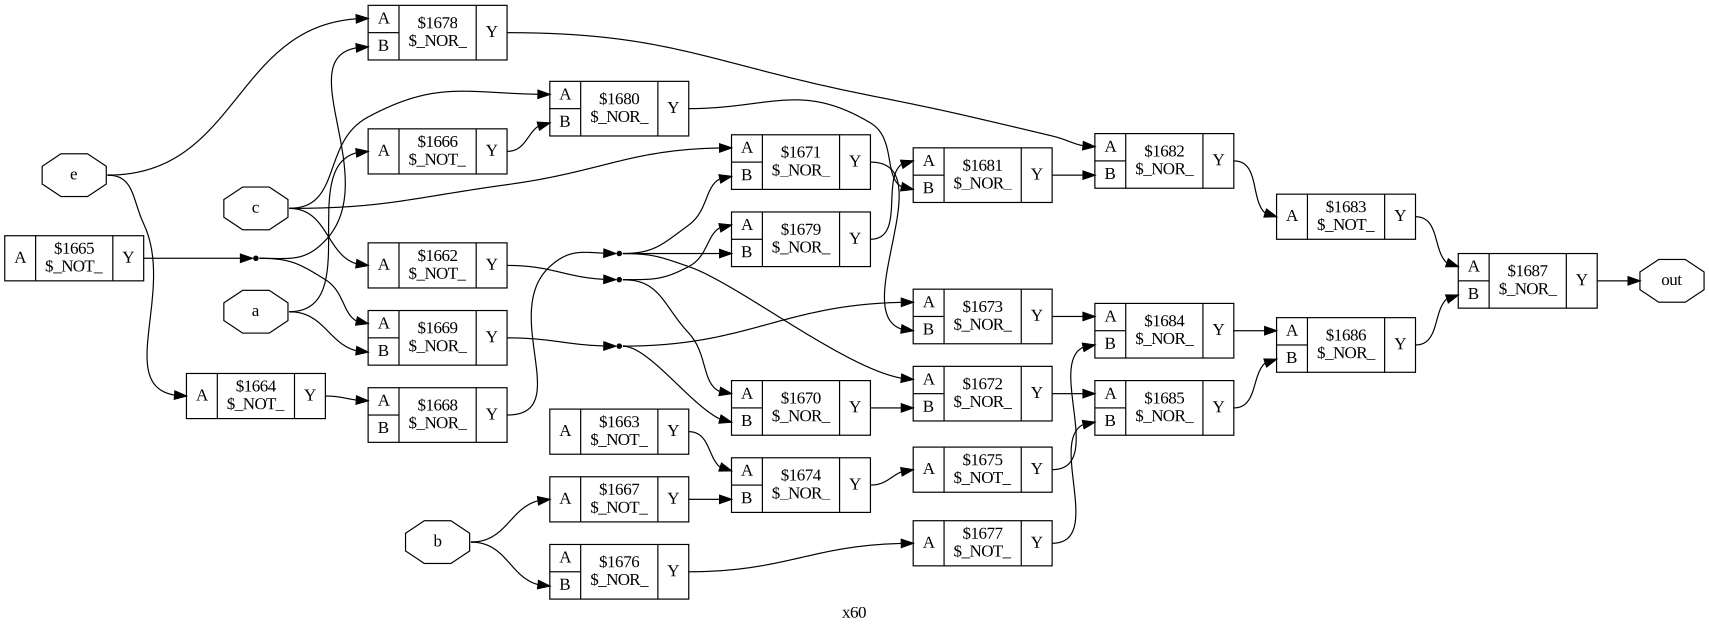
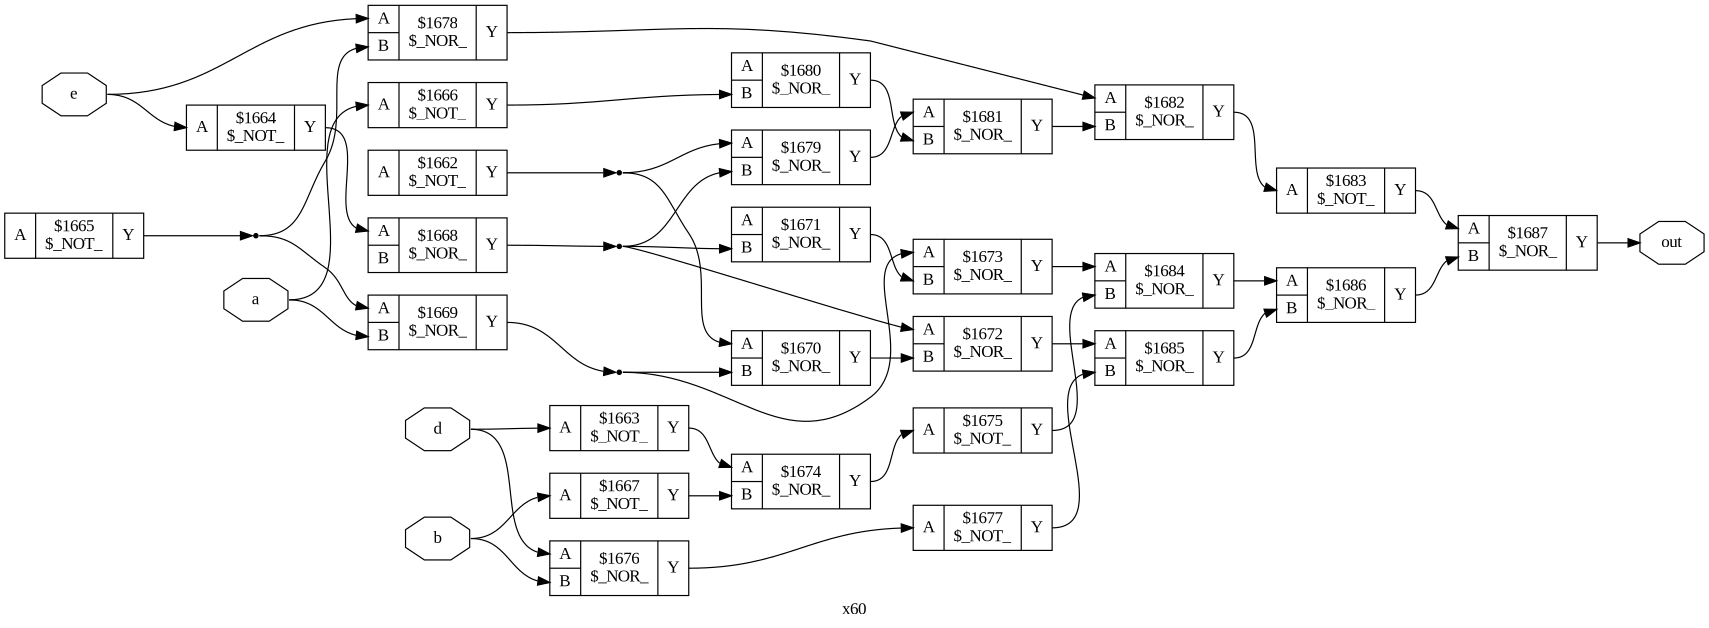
node "c": removed
node "d": added
